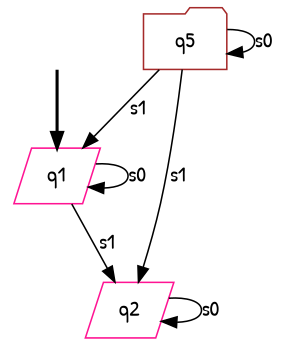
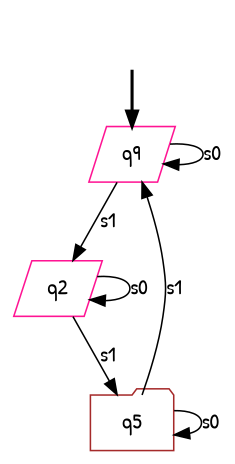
edge "q5" -> "q2": reversed
node "q1": label "q1" -> "q9"
